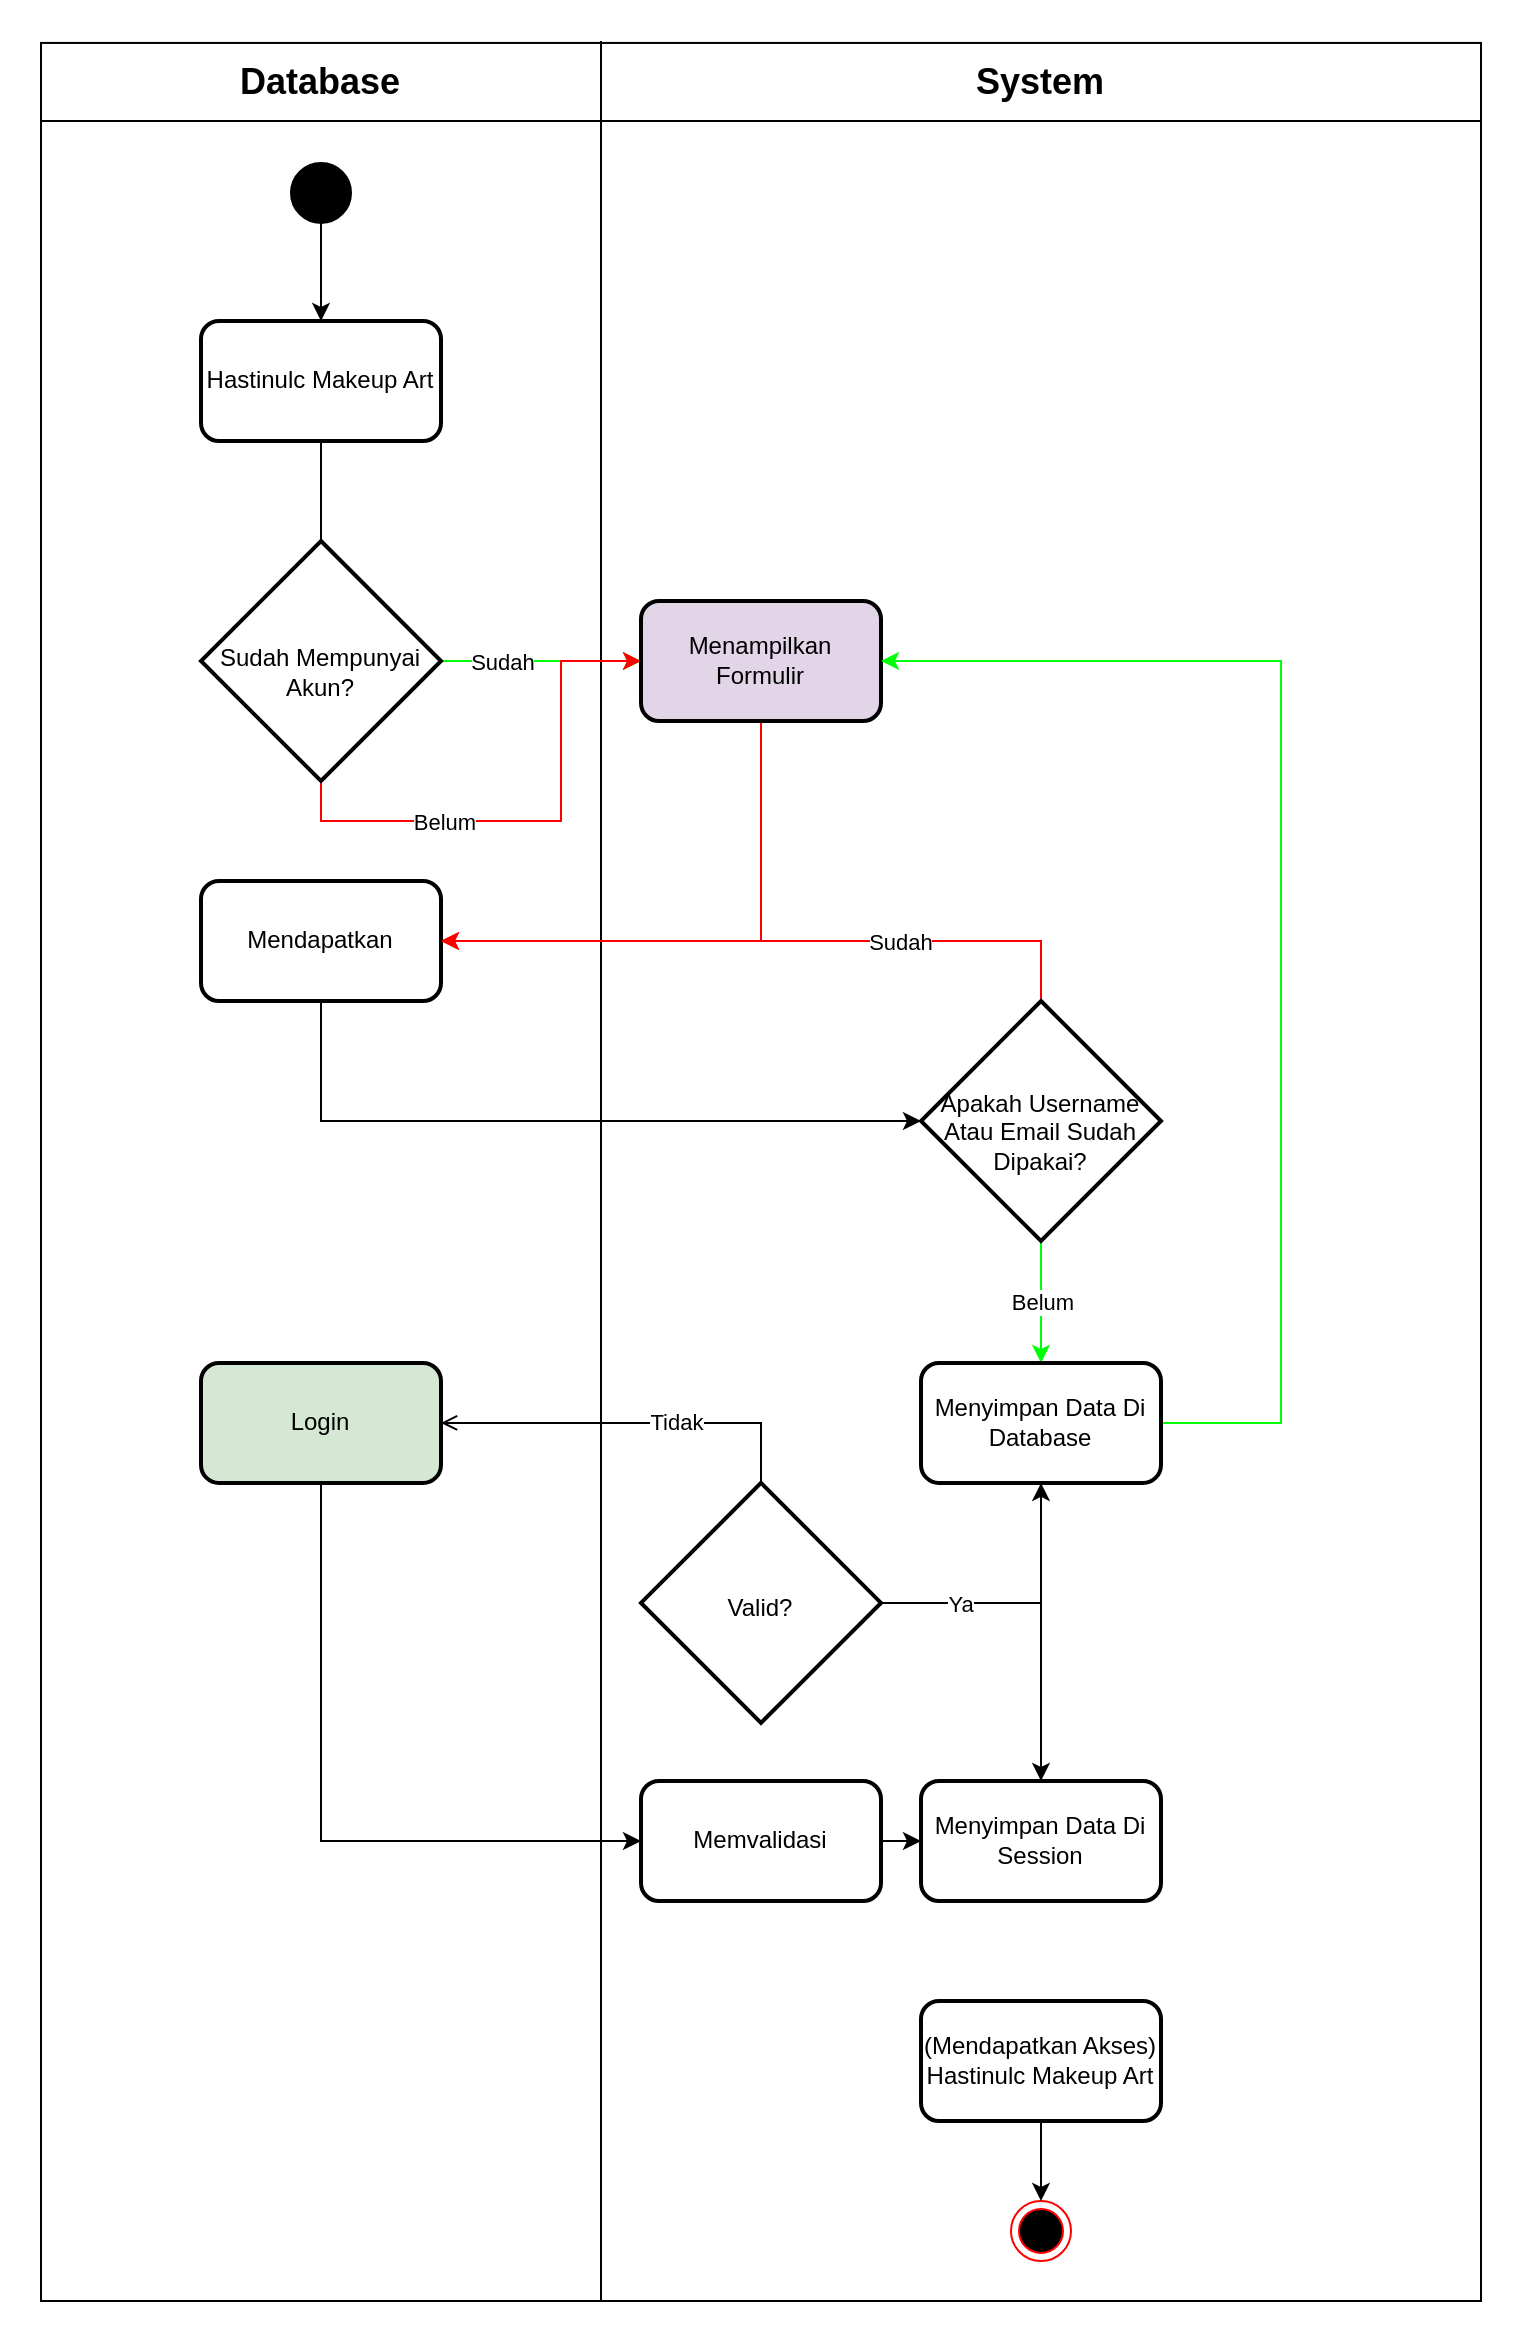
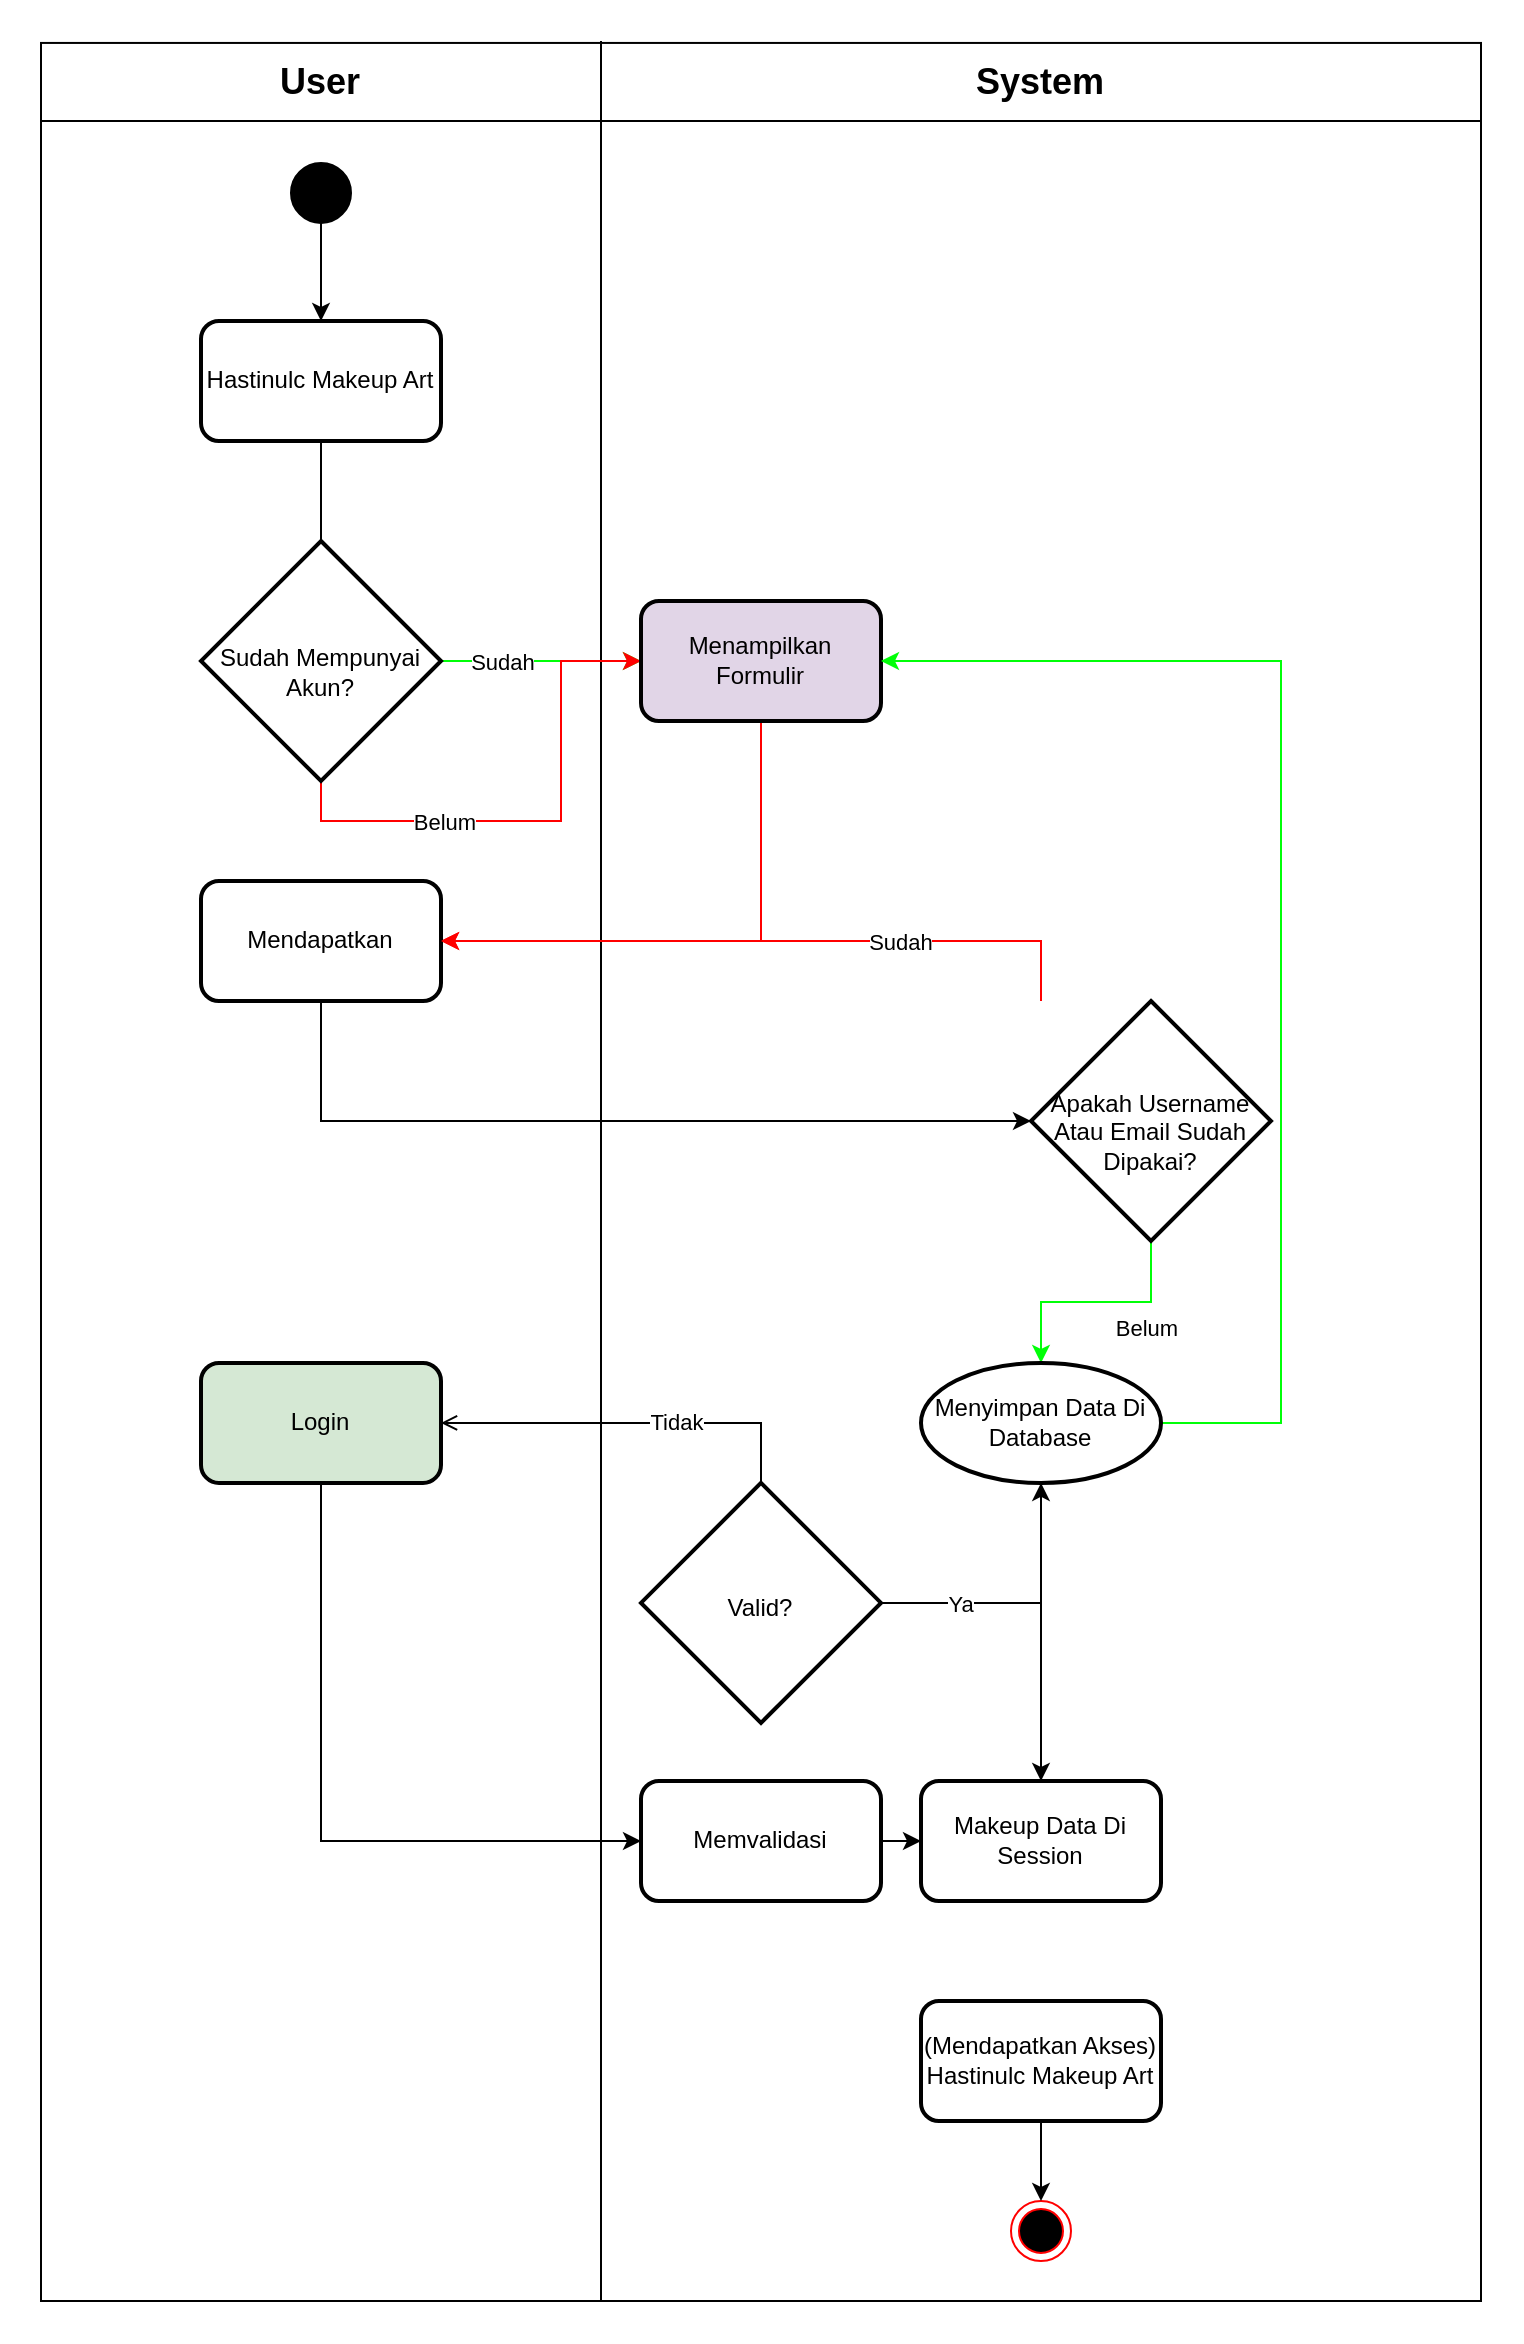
node "Database": label "Database" -> "User"
node "Apakah Username Atau Email Sudah Dipakai?": moved (1041, 1121) -> (1151, 1121)
node "Menyimpan Data Di Database": shape rounded rectangle -> ellipse
node "Menyimpan Data Di Session": label "Menyimpan Data Di Session" -> "Makeup Data Di Session"
